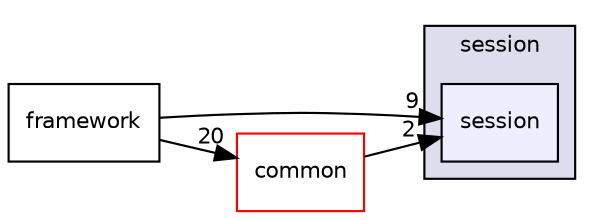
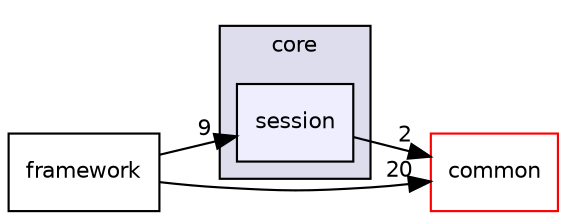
cluster "session": label "session" -> "core"
edge "common" -> "session": reversed
